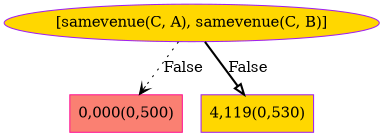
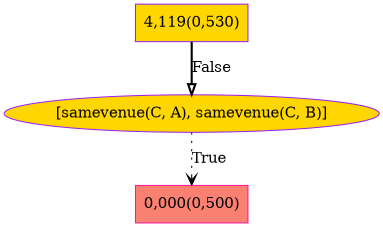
edge "[samevenue(C, A), samevenue(C, B)]" -> "4,119(0,530)": reversed
edge "[samevenue(C, A), samevenue(C, B)]" -> "0,000(0,500)": label "False" -> "True"
